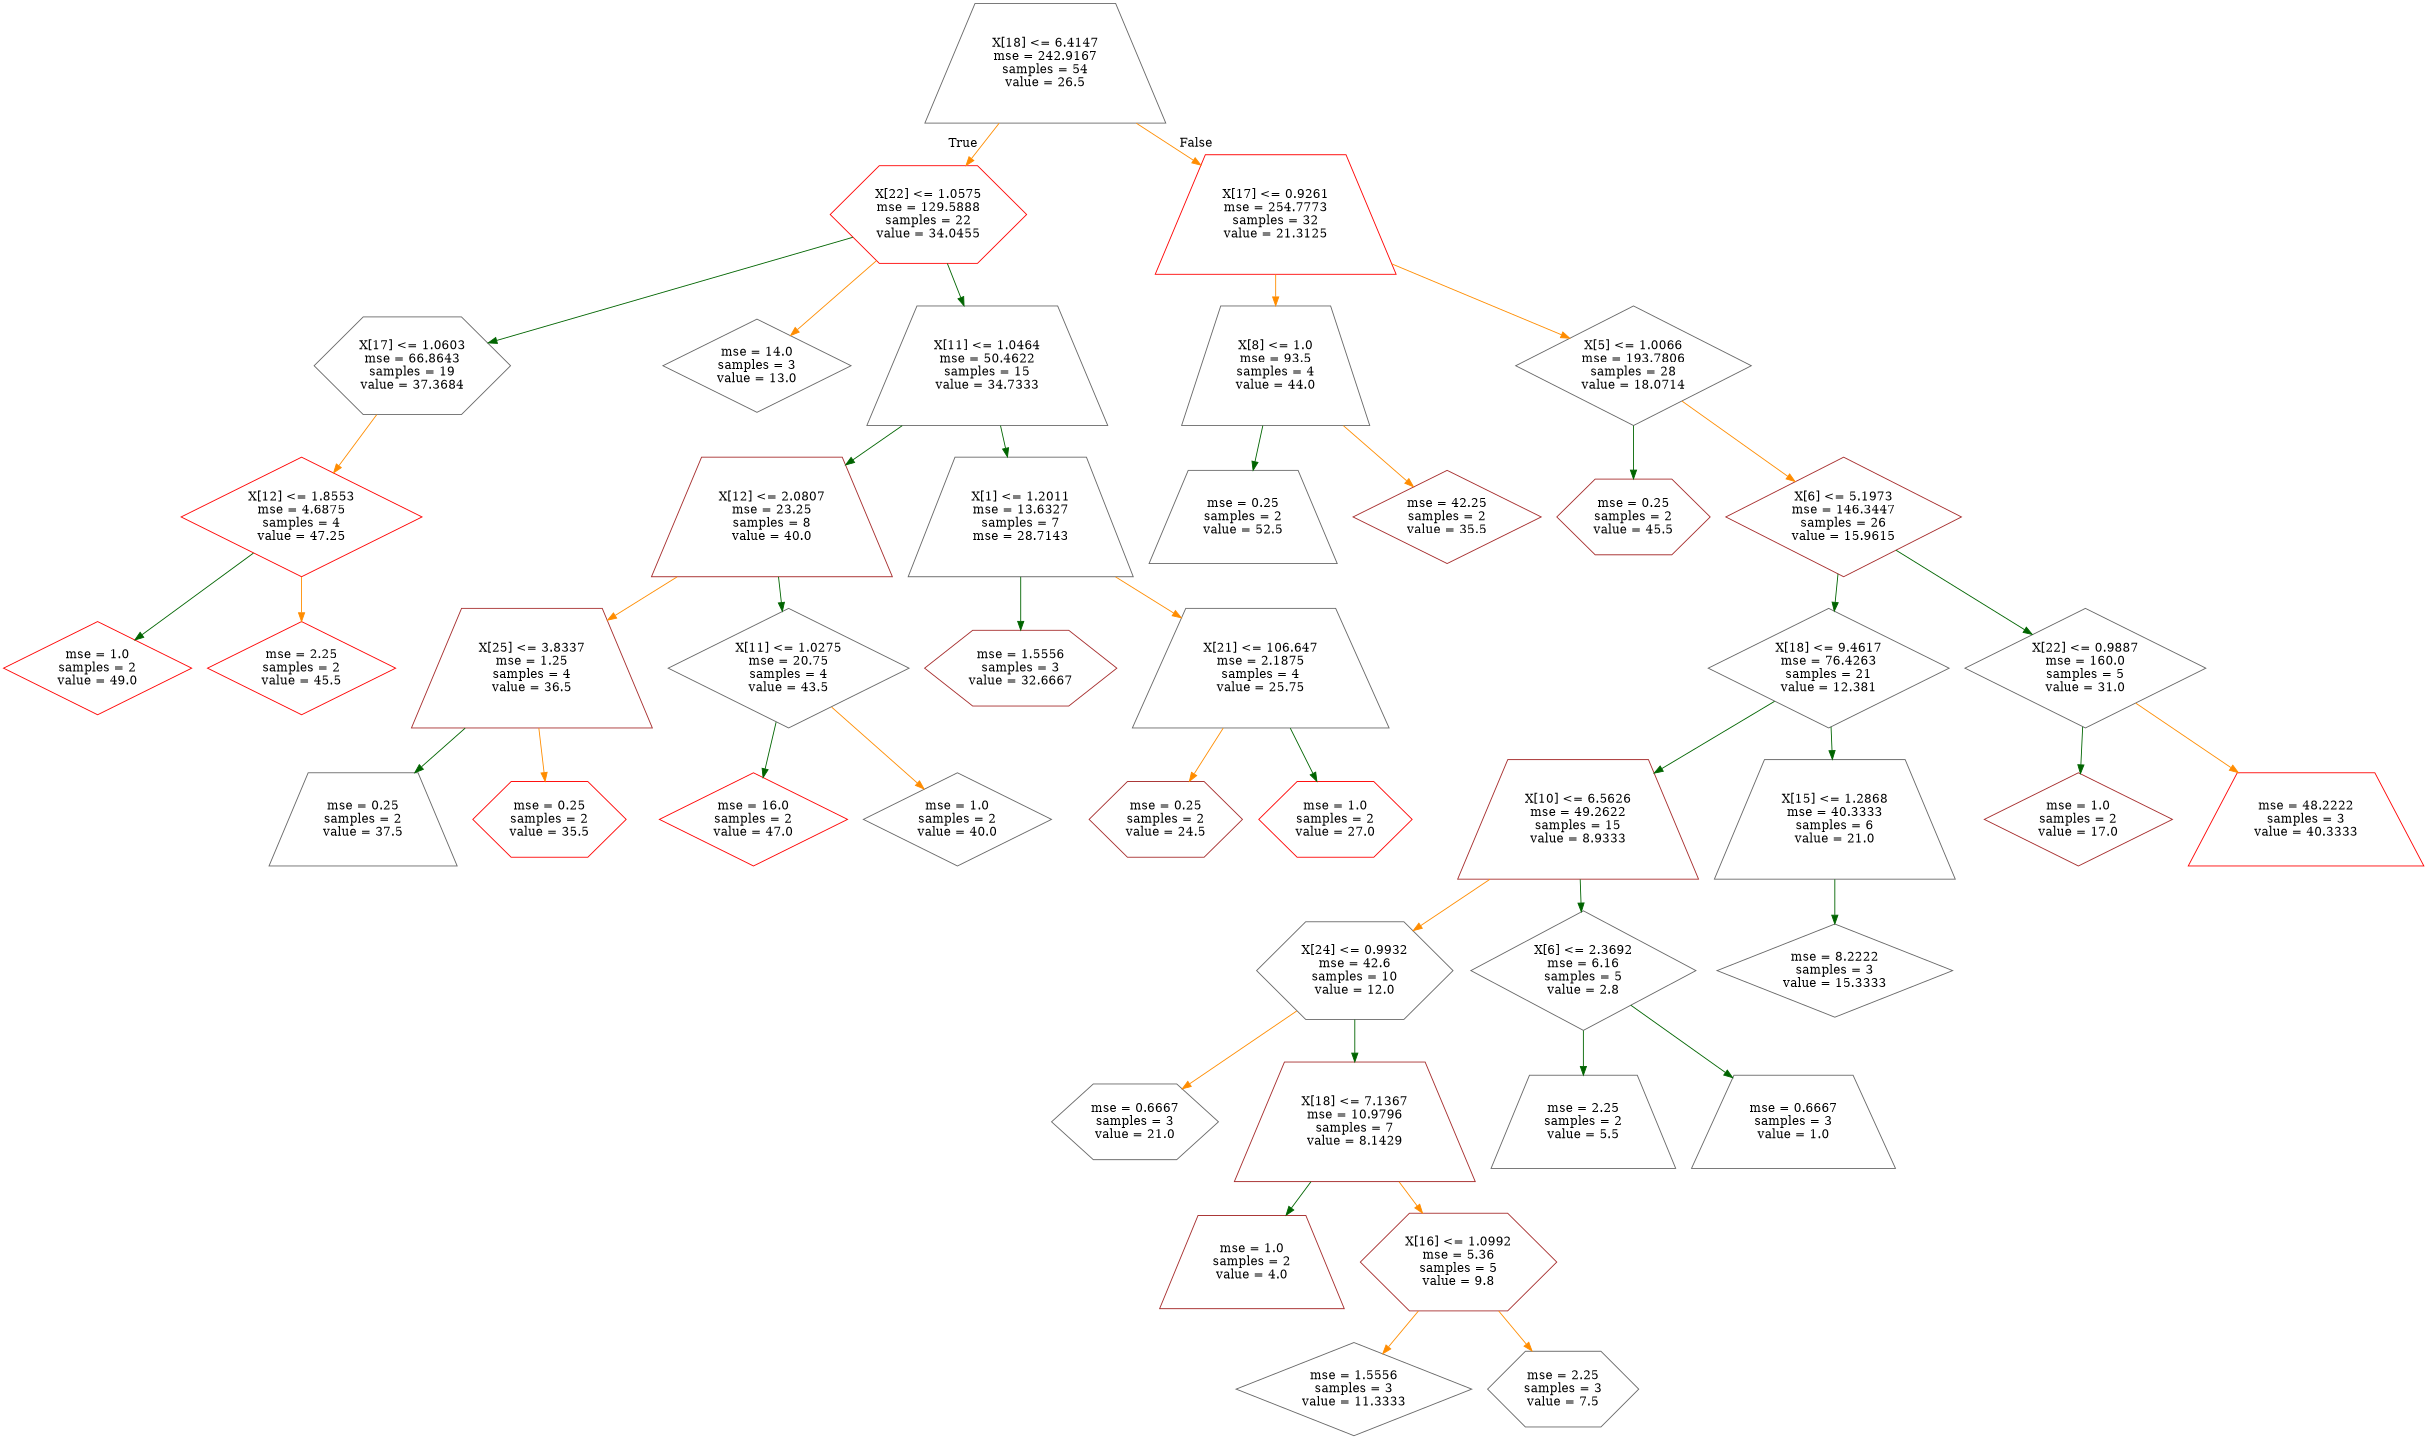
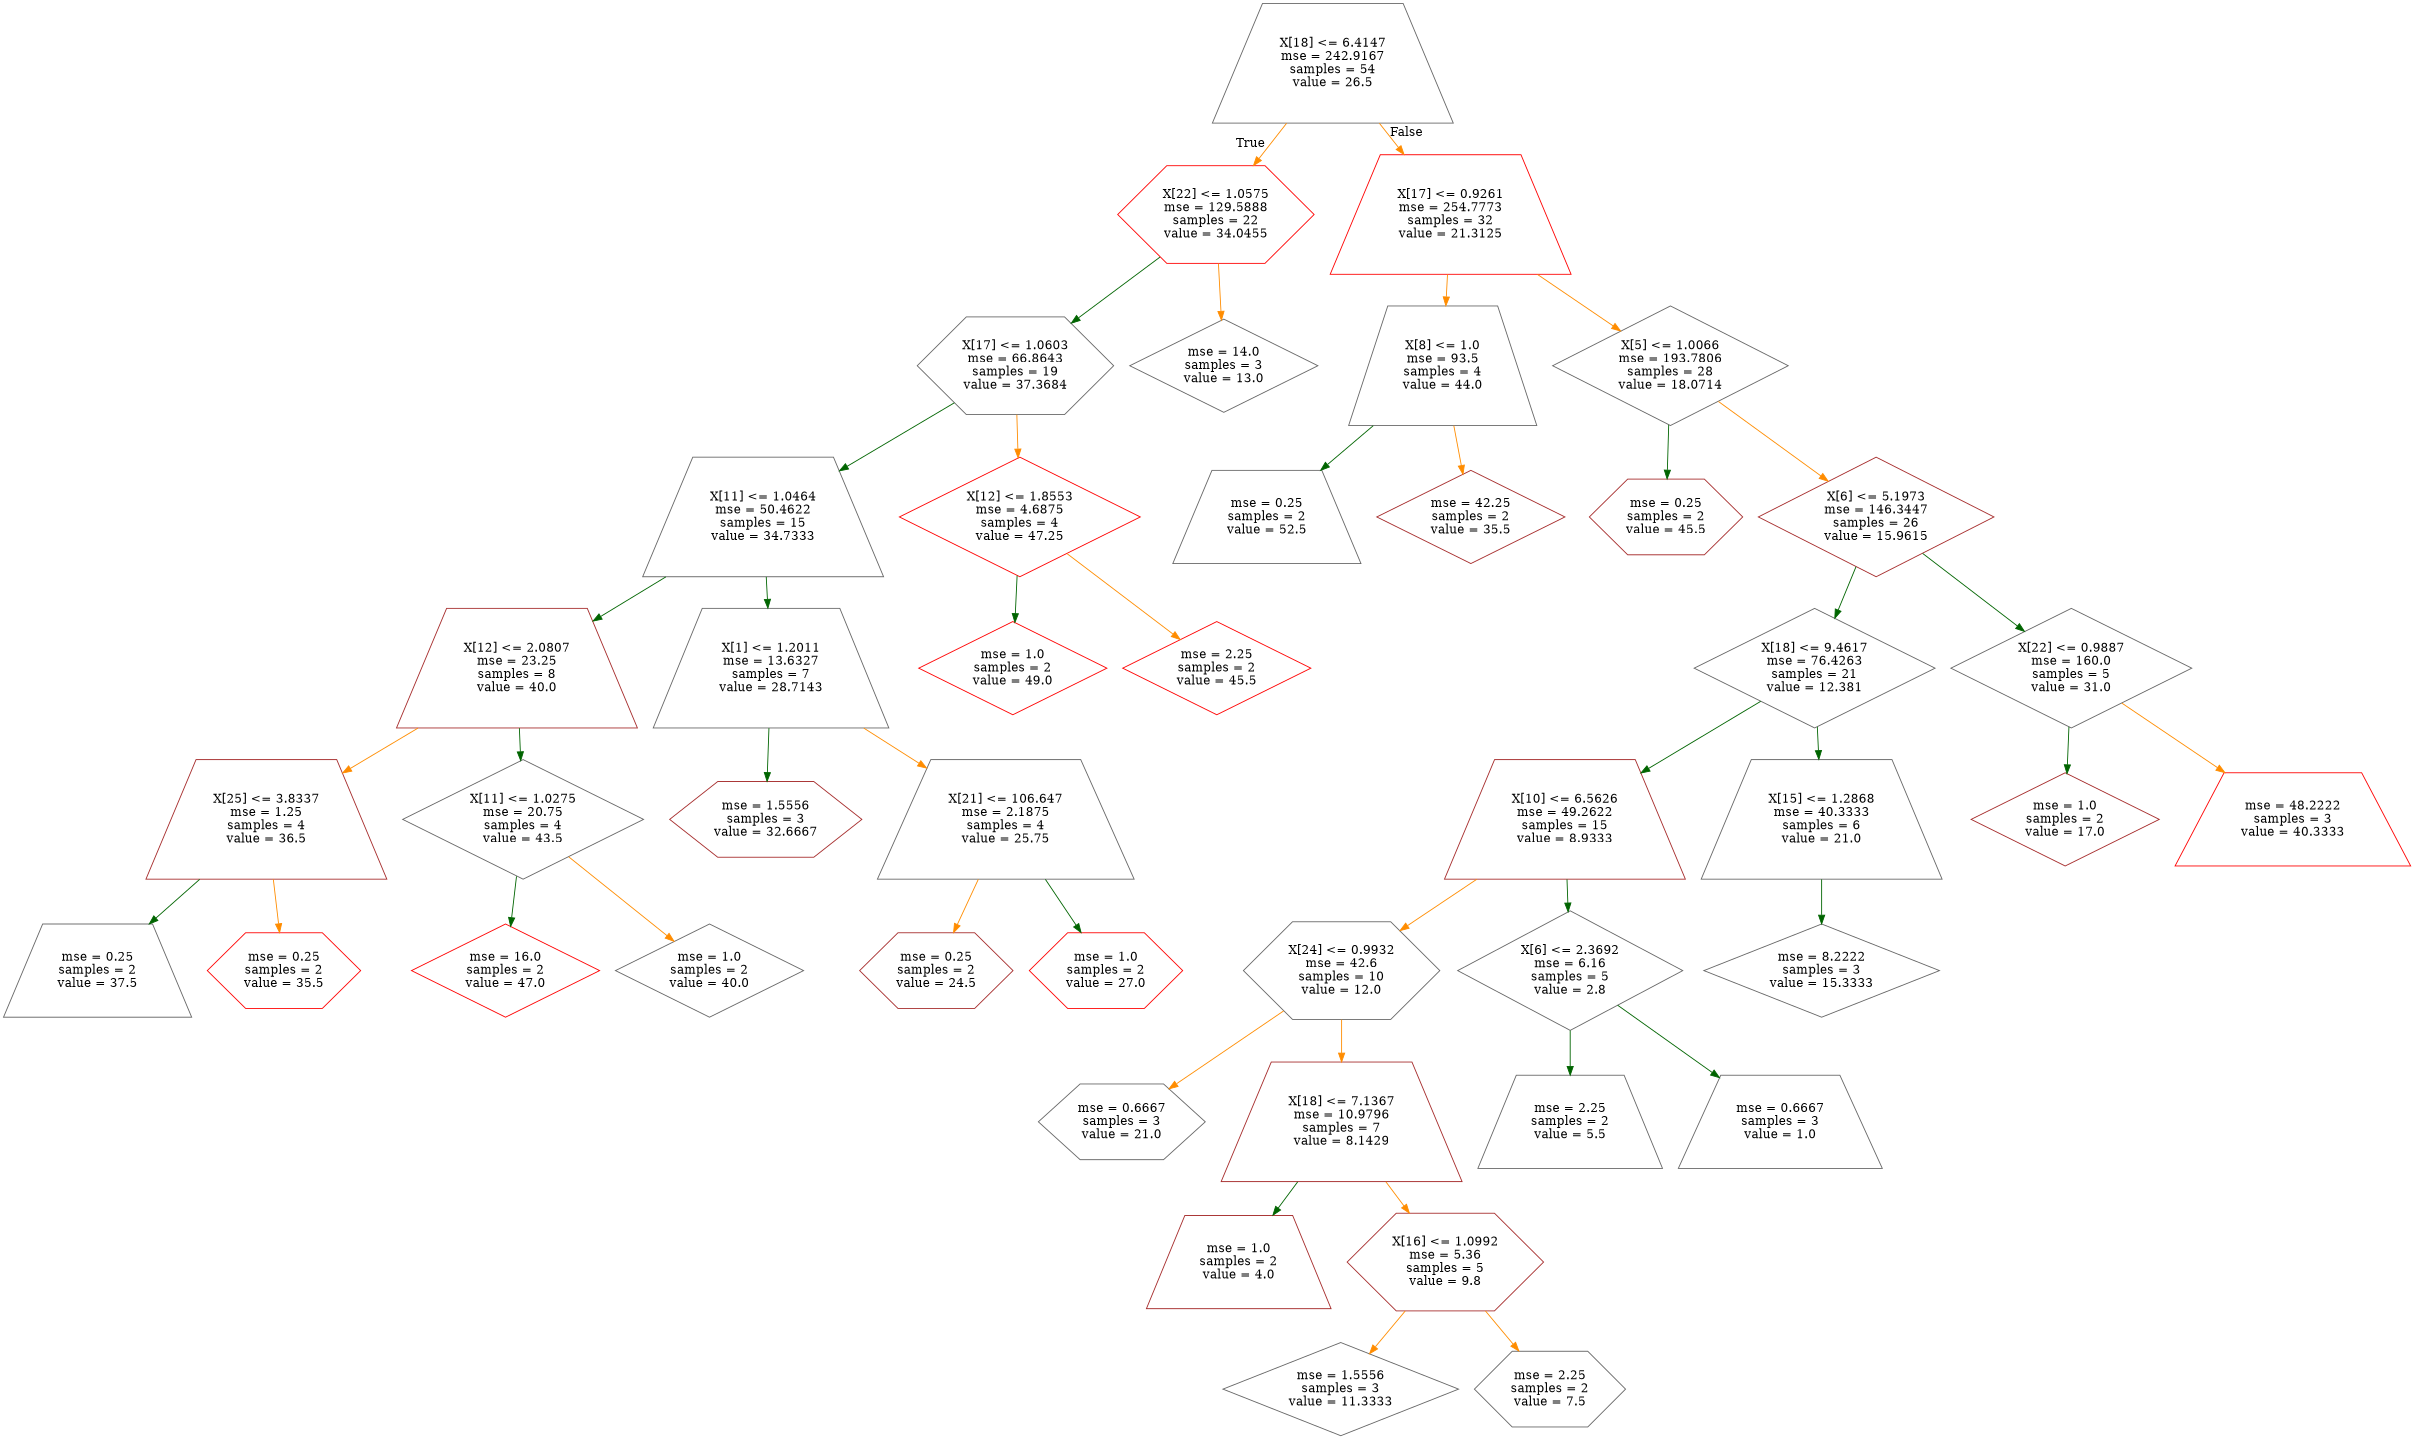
edge "X[22] <= 1.0575 mse = 129.5888 samples = 22 value = 34.0455" -> "X[11] <= 1.0464 mse = 50.4622 samples = 15 value = 34.7333": now "X[17] <= 1.0603 mse = 66.8643 samples = 19 value = 37.3684" -> "X[11] <= 1.0464 mse = 50.4622 samples = 15 value = 34.7333"
node "X[1] <= 1.2011 mse = 13.6327 samples = 7 mse = 28.7143": label "X[1] <= 1.2011 mse = 13.6327 samples = 7 mse = 28.7143" -> "X[1] <= 1.2011 mse = 13.6327 samples = 7 value = 28.7143"
edge "X[24] <= 0.9932 mse = 42.6 samples = 10 value = 12.0" -> "X[18] <= 7.1367 mse = 10.9796 samples = 7 value = 8.1429": color darkgreen -> darkorange
node "mse = 2.25 samples = 3 value = 7.5": label "mse = 2.25 samples = 3 value = 7.5" -> "mse = 2.25 samples = 2 value = 7.5"
